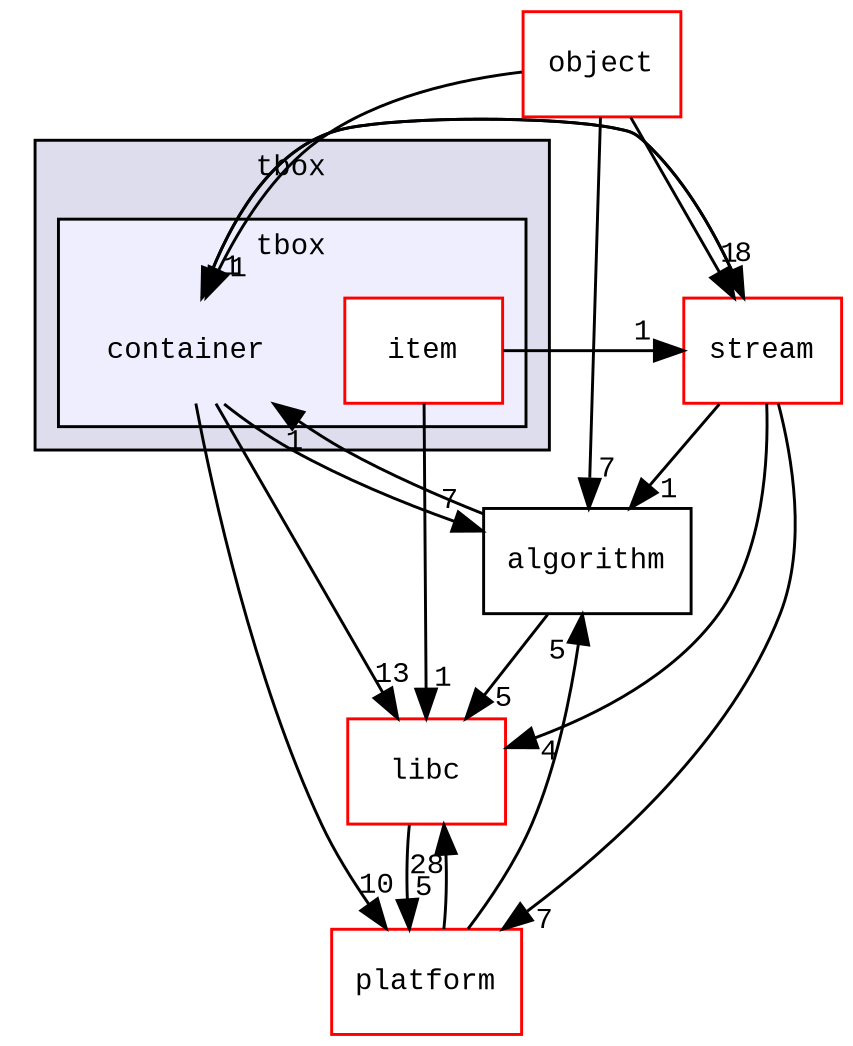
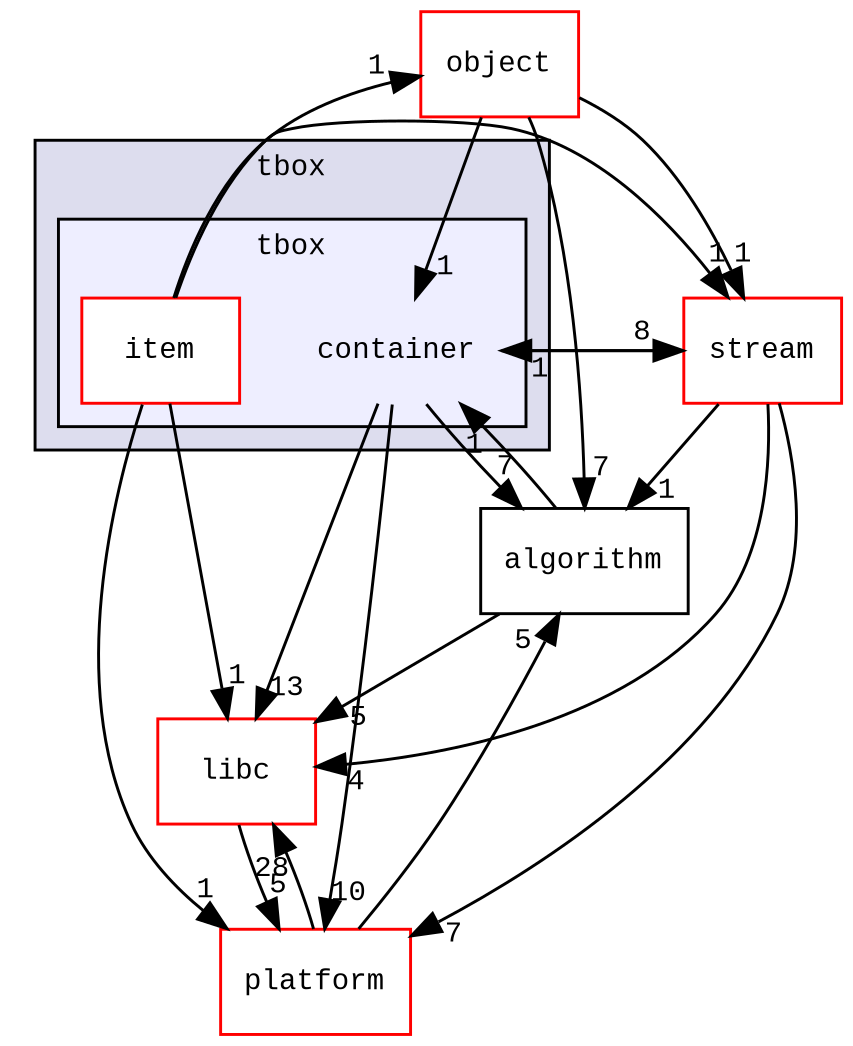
edge "item" -> "object": added
edge "item" -> "platform": added
